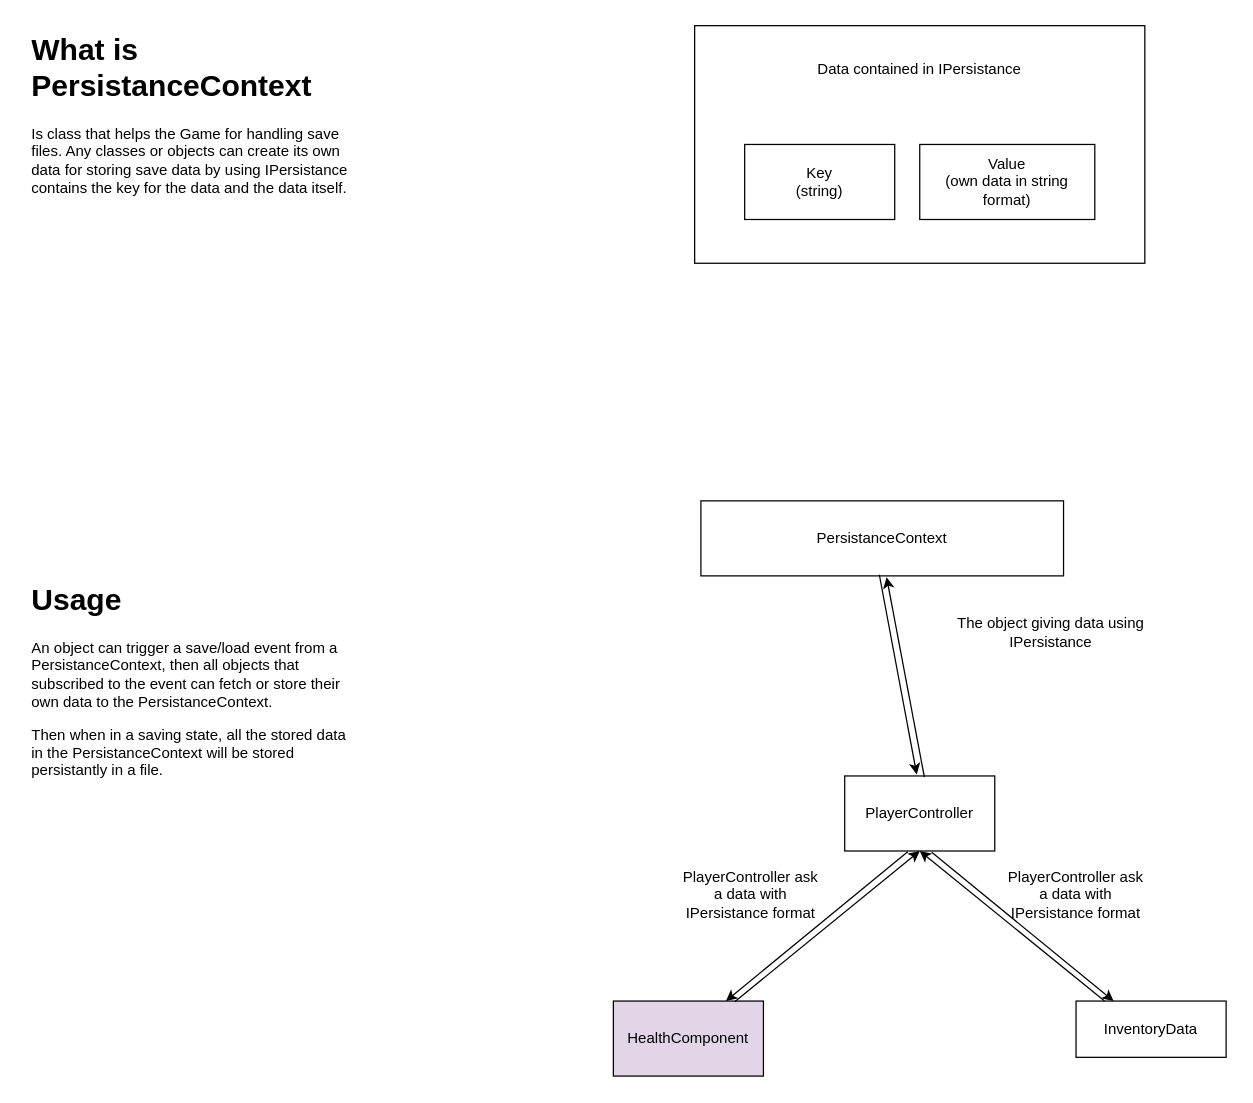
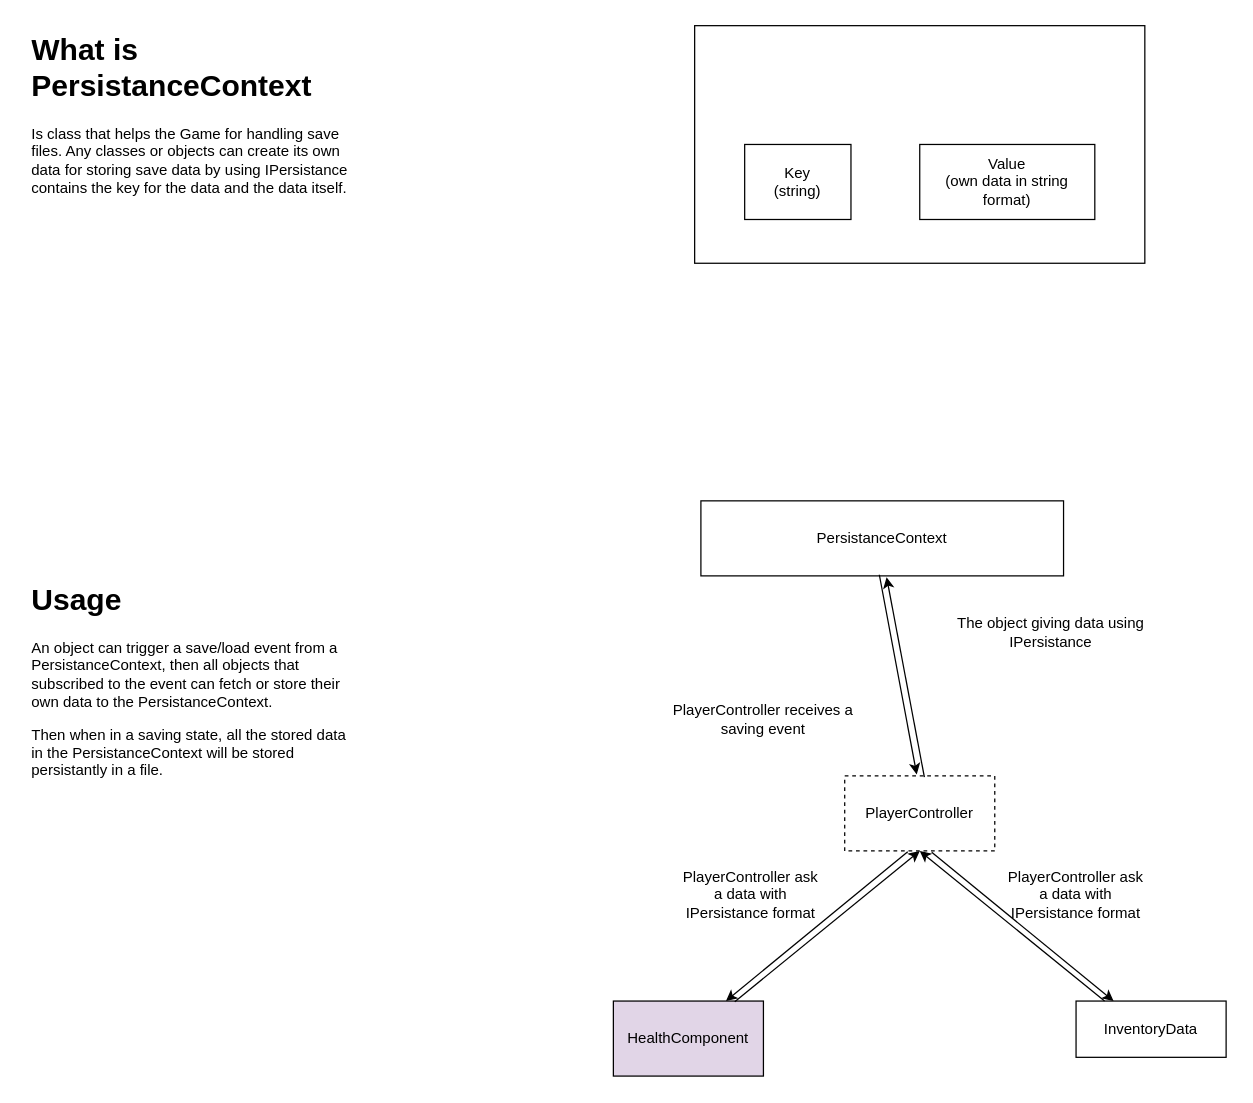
node "Data contained in IPersistance": removed
node "Key (string)": size 150x75 -> 106x75
node "PlayerController receives a saving event": added
node "PlayerController": style solid -> dashed
